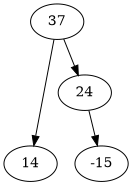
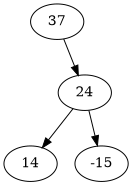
edge "37" -> "14": now "24" -> "14"
